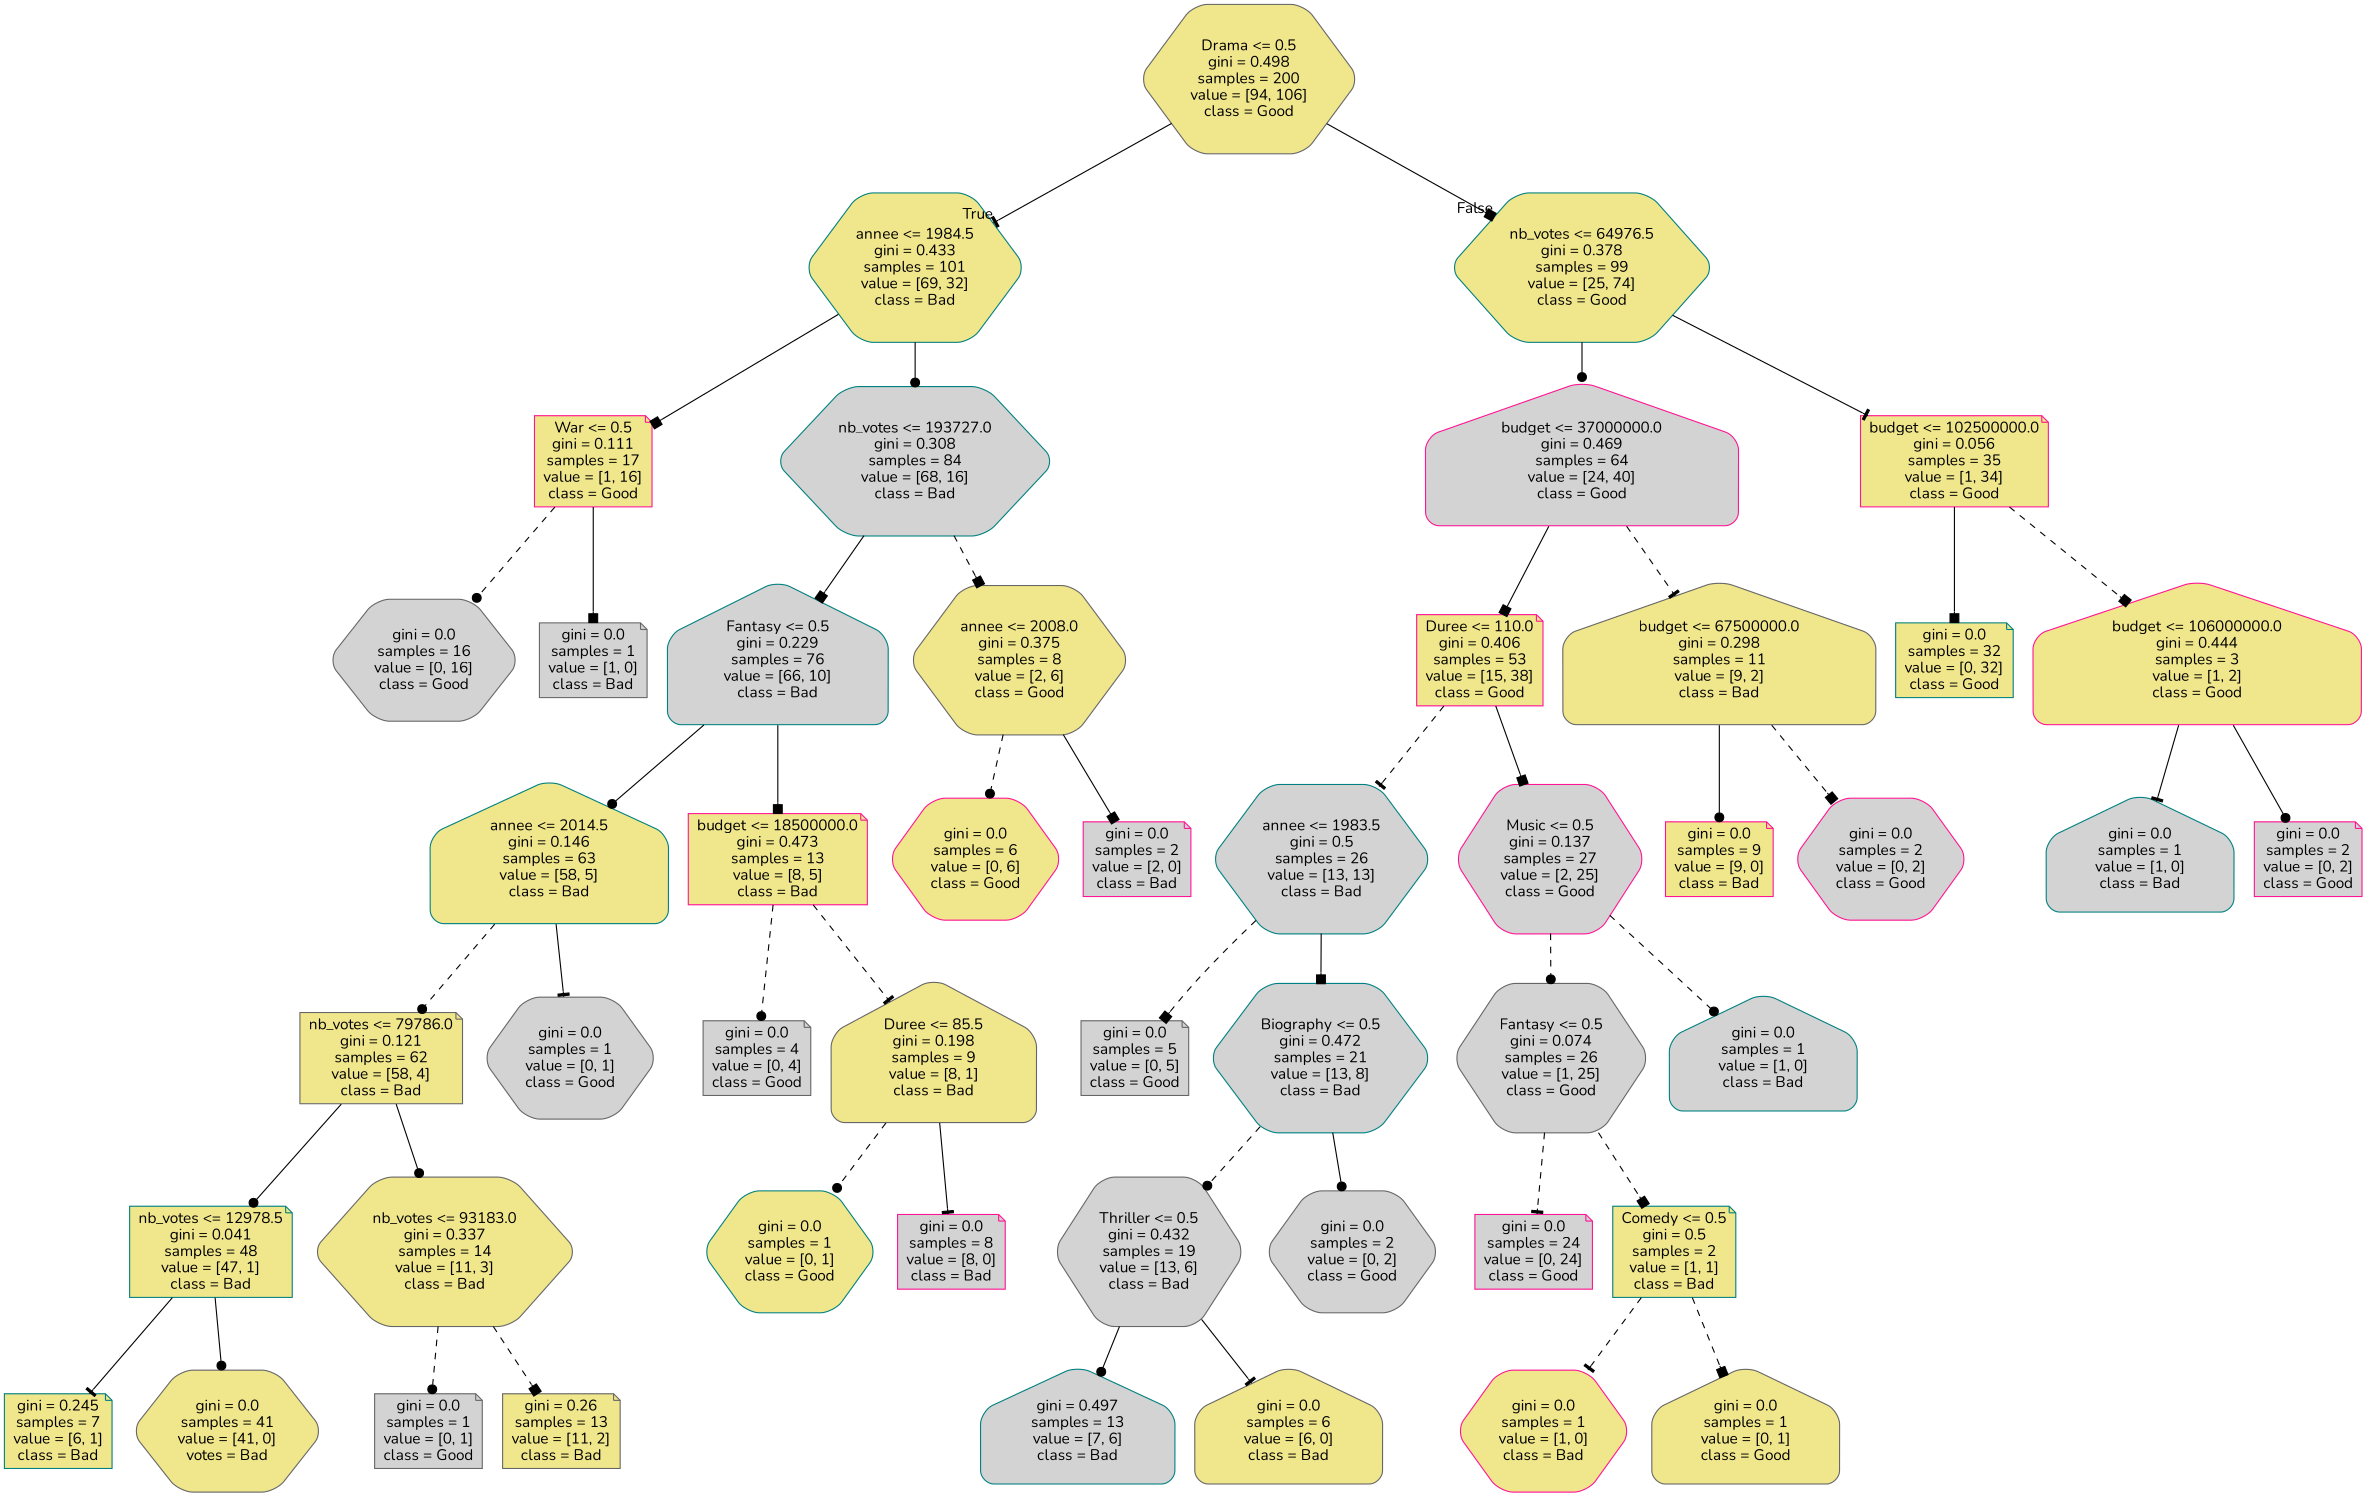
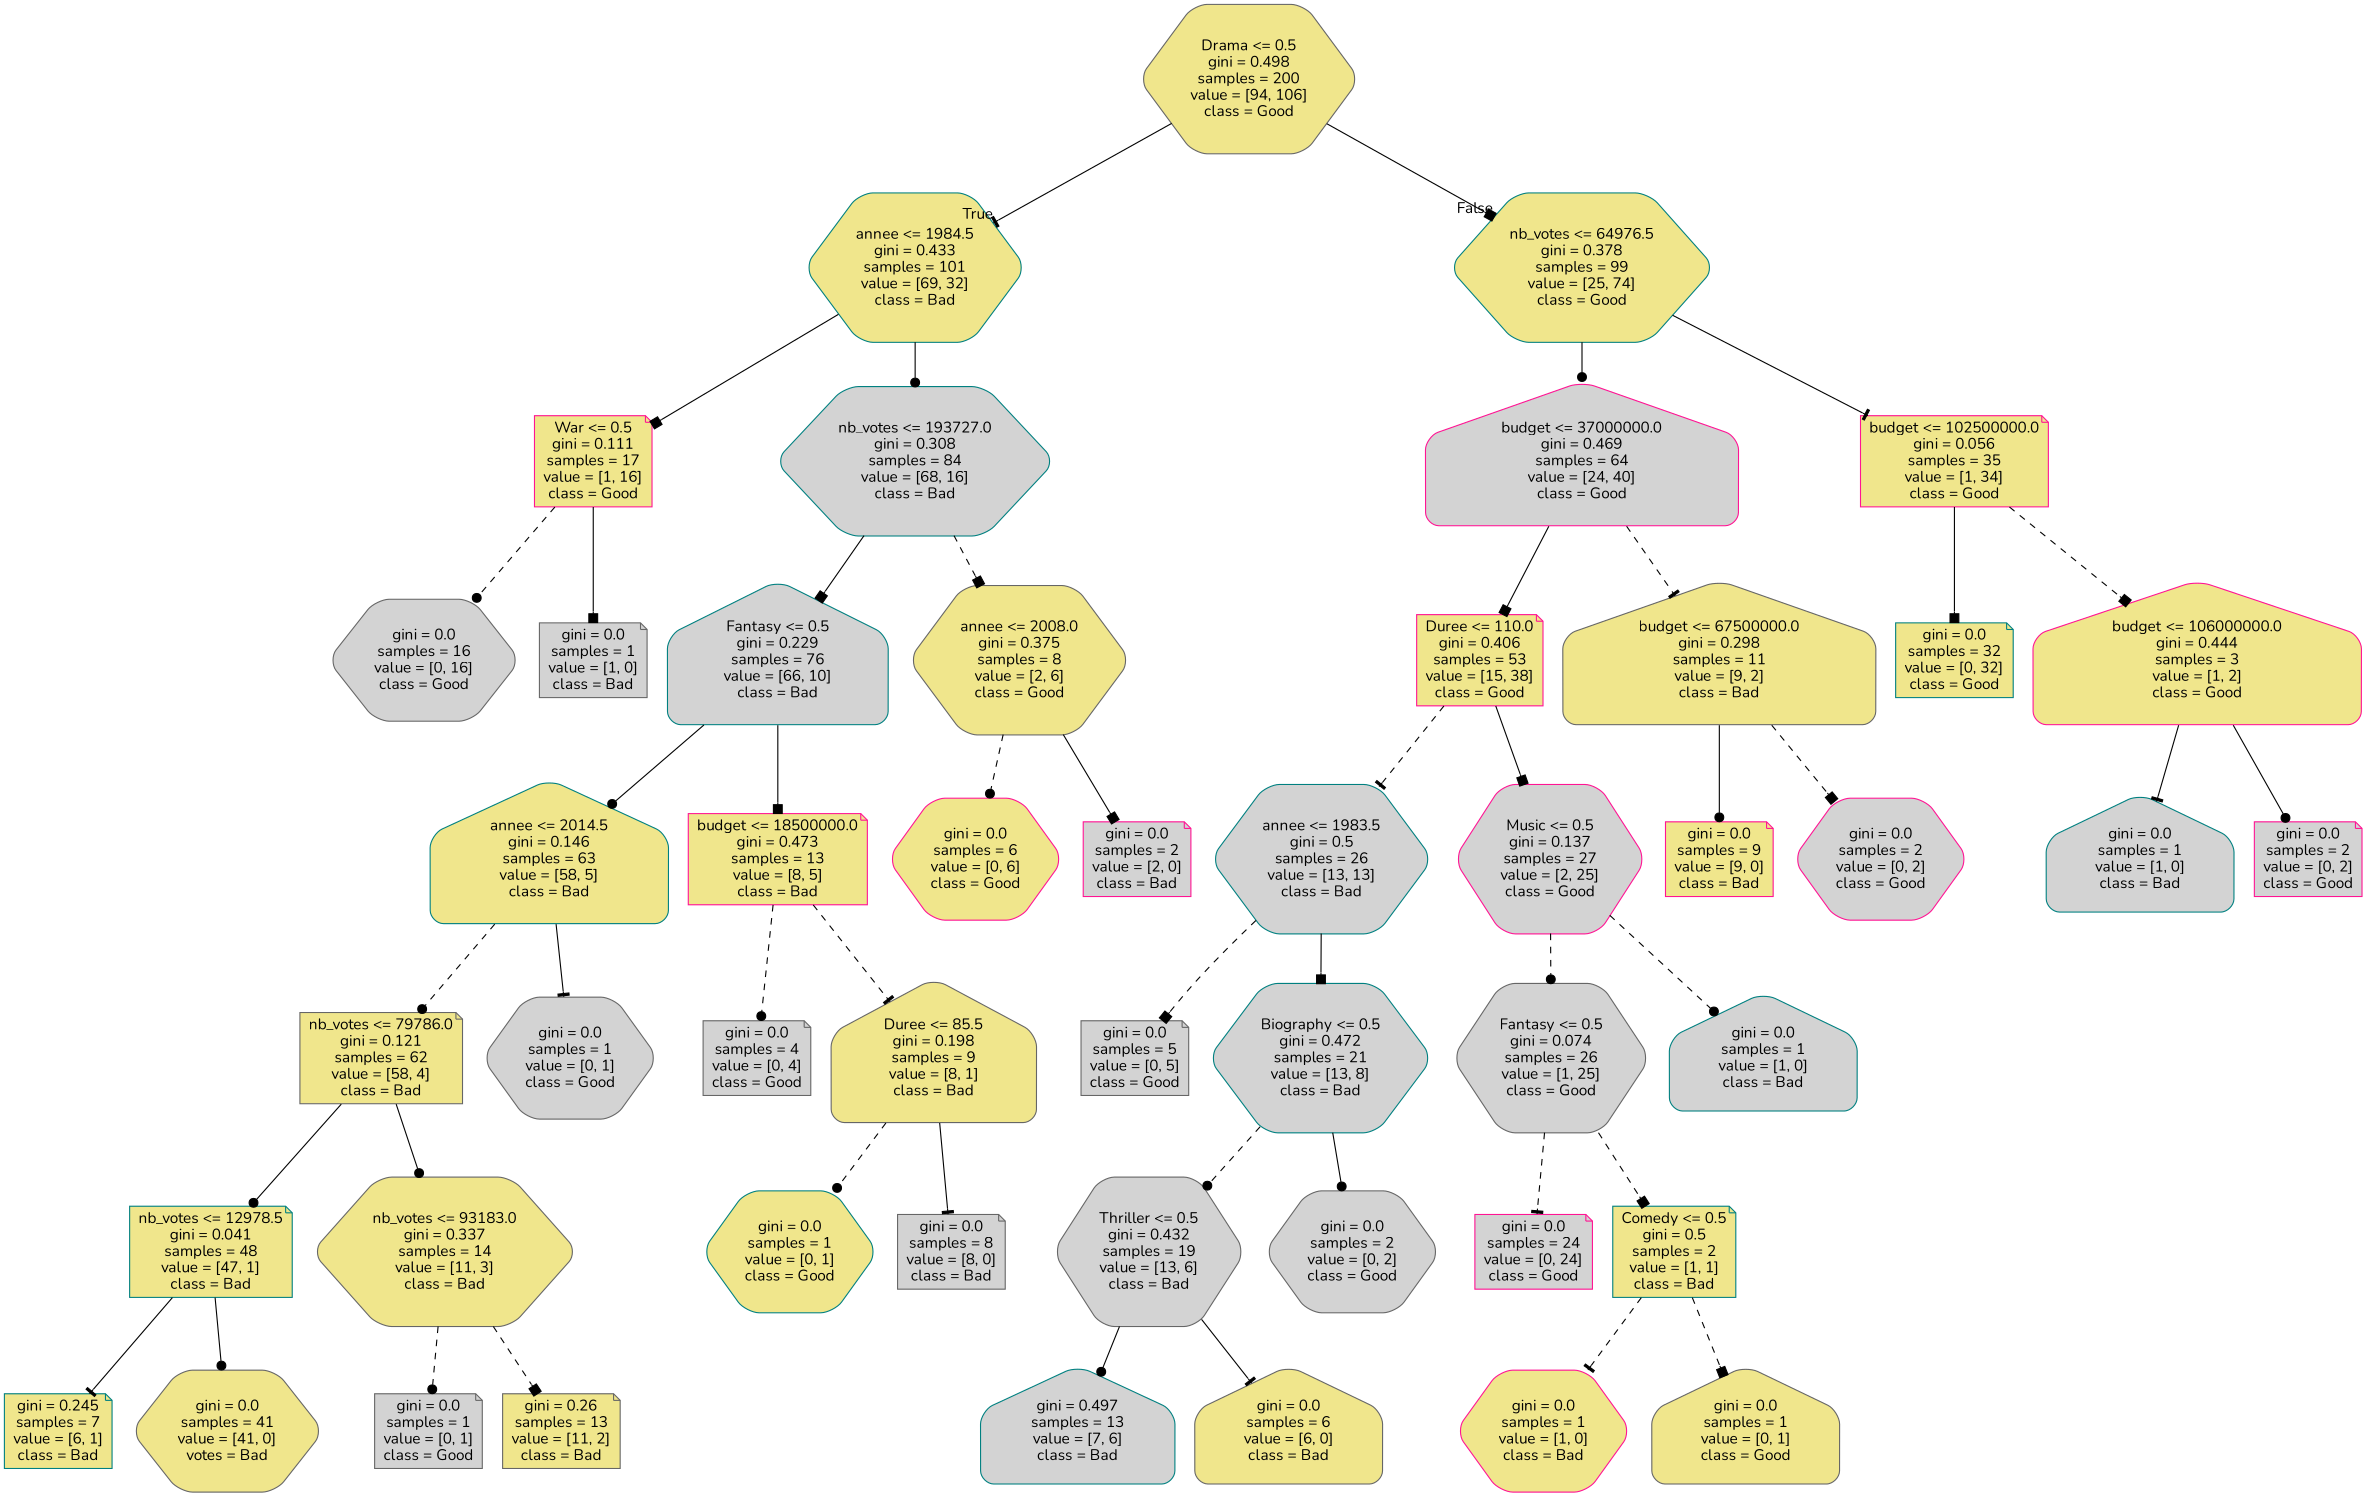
node "gini = 0.0 samples = 8 value = [8, 0] class = Bad": color deeppink -> gray40
